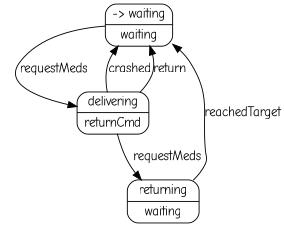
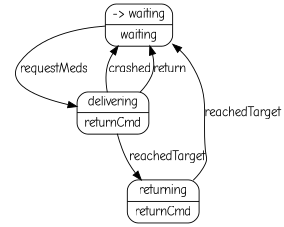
edge "delivering" -- "returning": label "requestMeds" -> "reachedTarget"
node "returning": text "waiting" -> "returnCmd"
